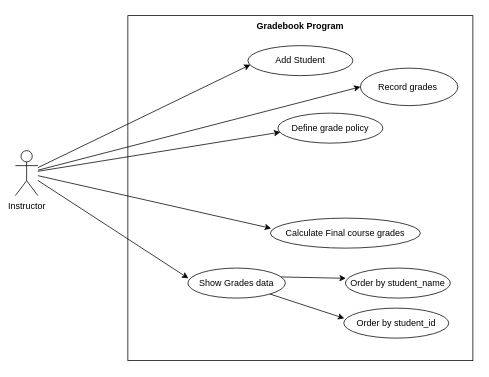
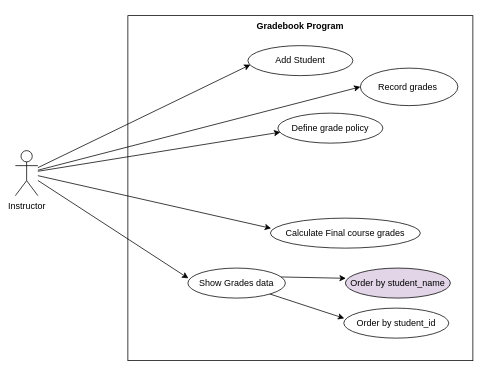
node "Order by student_name": fillcolor #ffffff -> #e1d5e7
